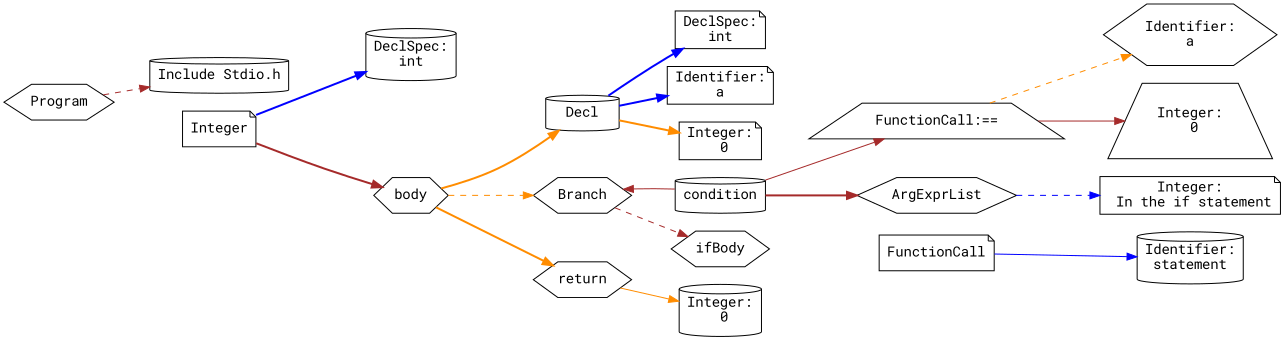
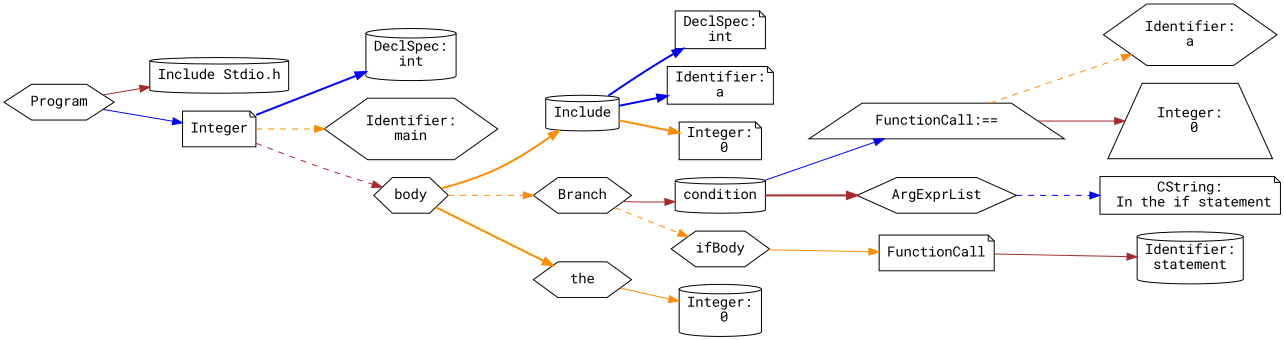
edge "Program" -> "Include Stdio.h": style dashed -> solid
node "Decl": label "Decl" -> "Include"
edge "Program" -> "Integer": added
node "Identifier: main": added
edge "condition" -> "FunctionCall:==": color brown -> blue
edge "Integer" -> "body": style bold -> dashed
edge "condition" -> "Branch": reversed
node "Integer: In the if statement": label "Integer: In the if statement" -> "CString: In the if statement"
edge "Branch" -> "ifBody": color brown -> darkorange
edge "ifBody" -> "FunctionCall": added
edge "FunctionCall" -> "Identifier: statement": color blue -> brown
node "return": label "return" -> "the"
